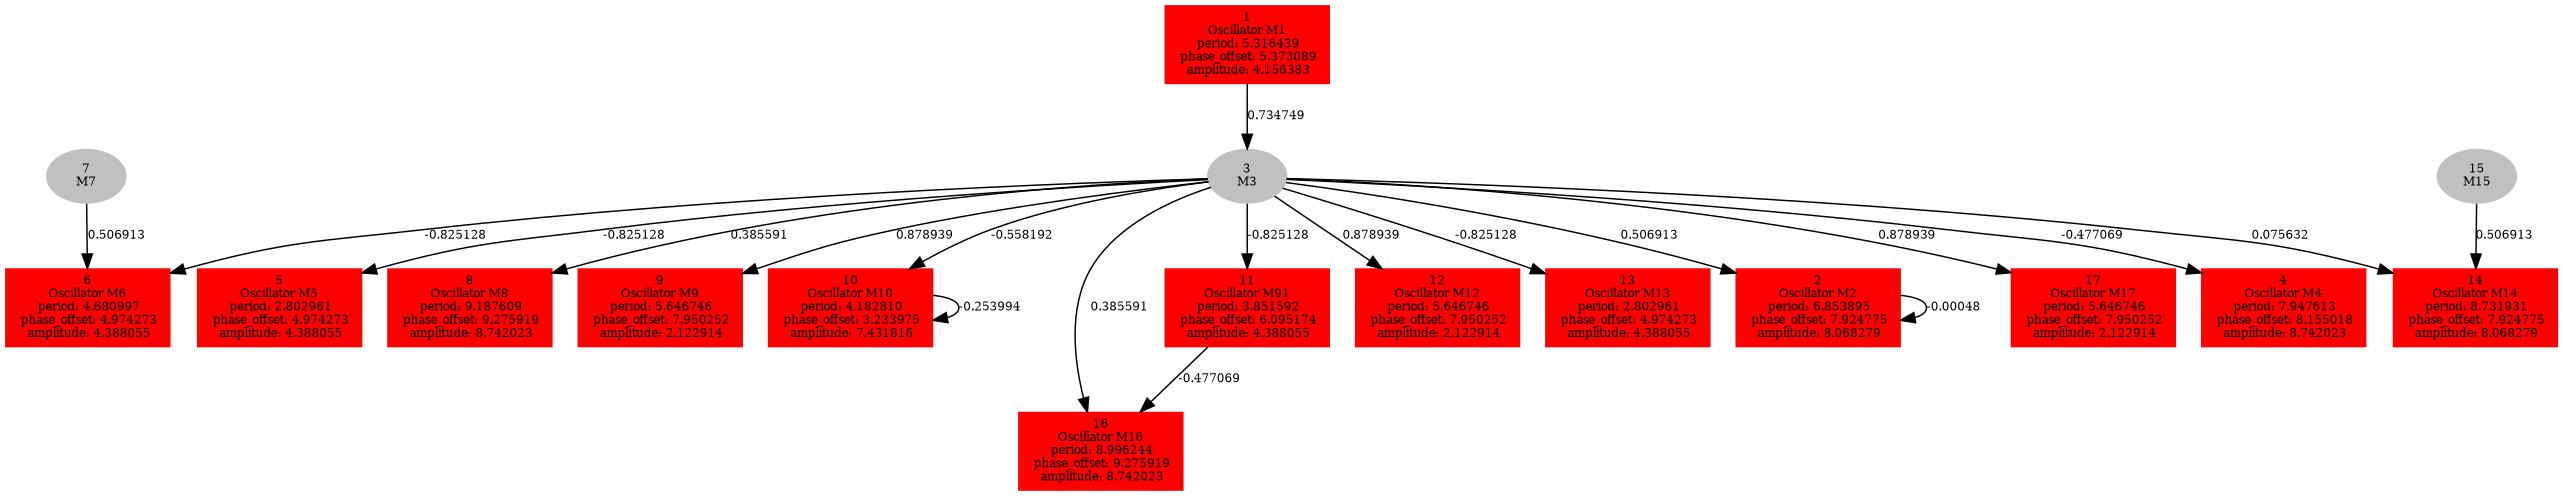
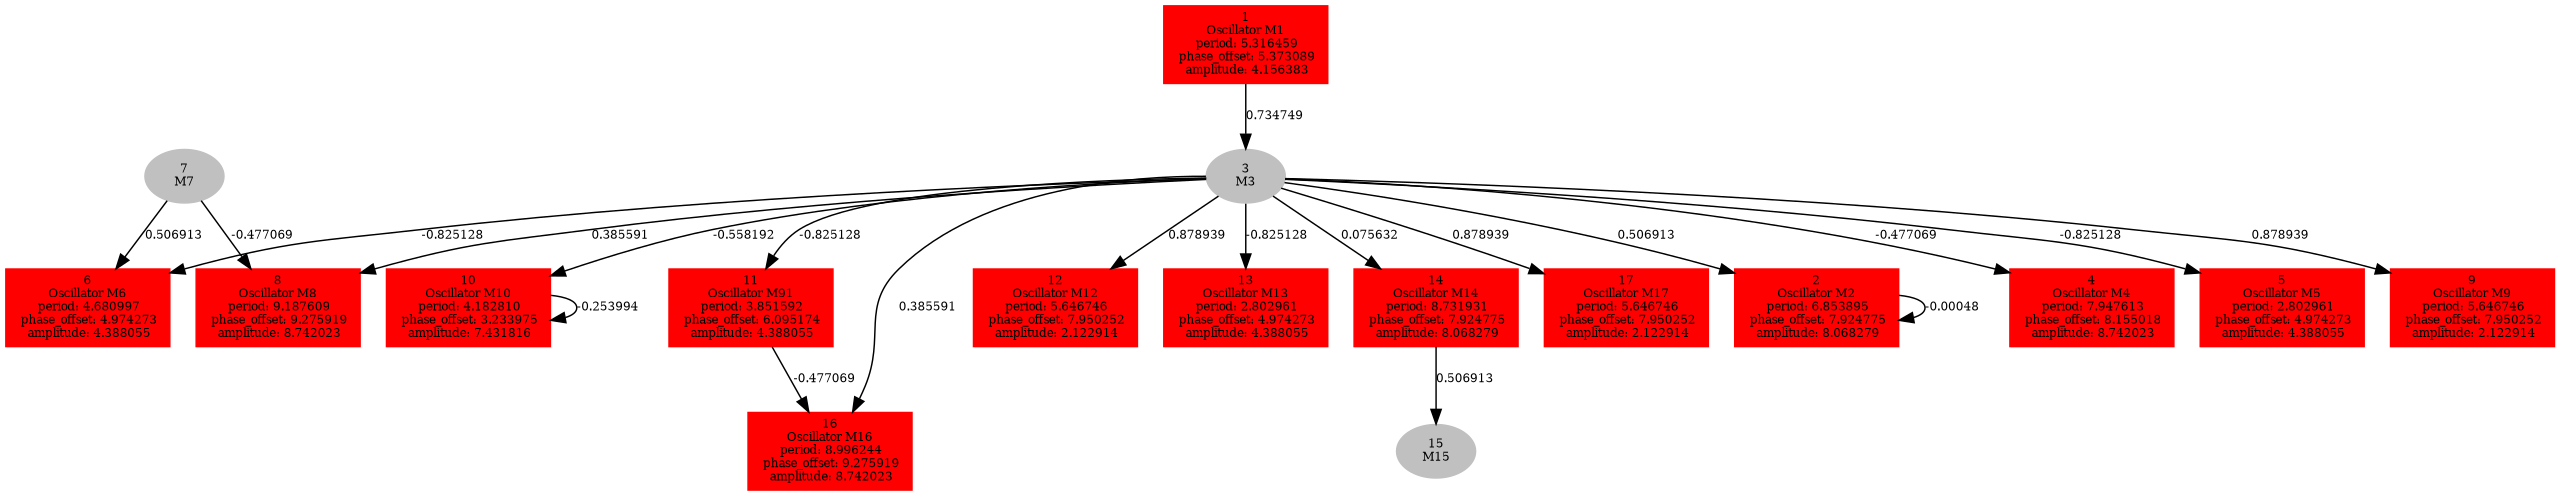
node "1": text "period: 5.316439" -> "period: 5.316459"
edge "7" -> "8": added, label "-0.477069"
edge "15" -> "14": reversed
